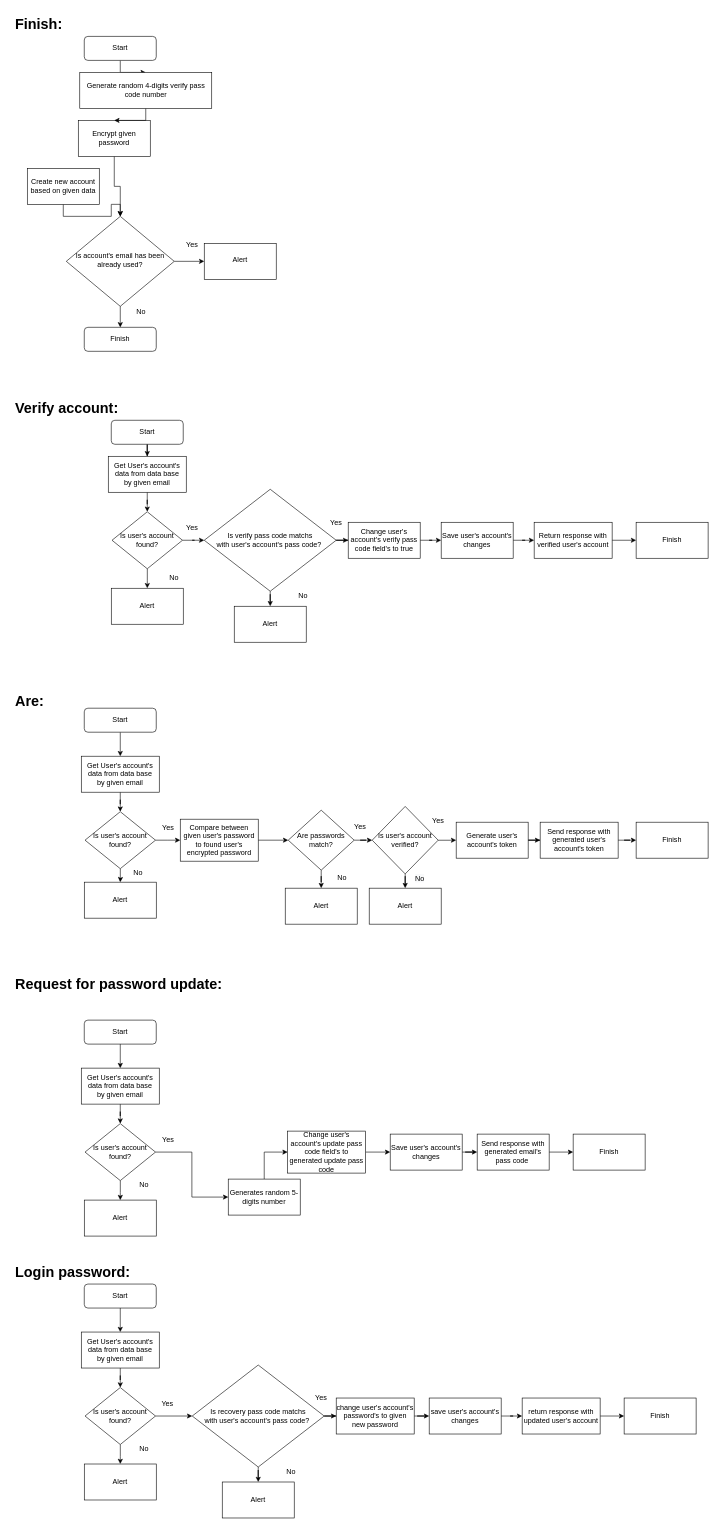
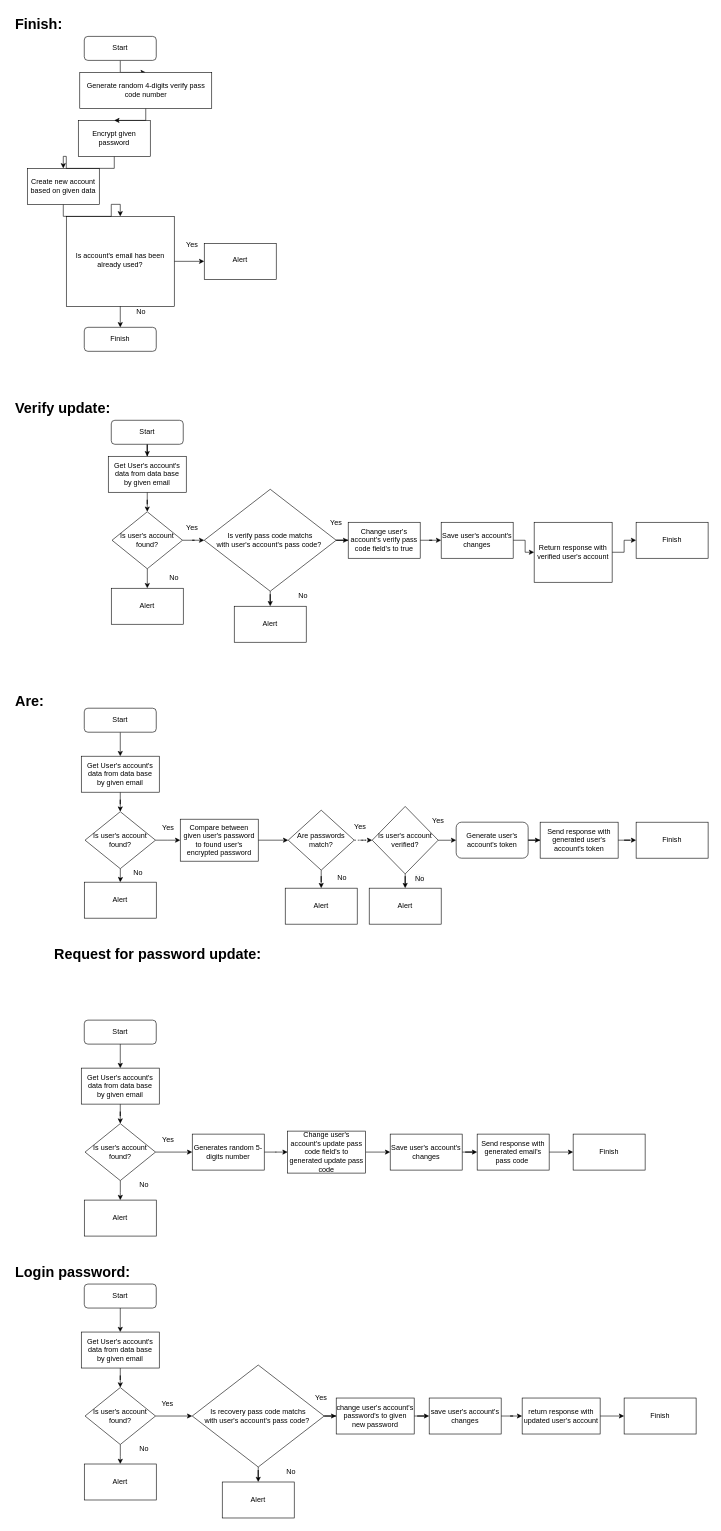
edge "Encrypt given password" -> "Is account's email has been already used?": now "Encrypt given password" -> "Create new account based on given data"
node "Is account's email has been already used?": shape diamond -> rectangle
node "Verify account:": label "Verify account:" -> "Verify update:"
node "Return response with verified user's account": size 78x36 -> 78x60
edge "Are passwords match?" -> "Is user's account verified?": style solid -> dashed
node "Generate user's account's token": shape rectangle -> rounded rectangle
node "Request for password update:": moved (123, 984) -> (162, 954)
node "Generates random 5- digits number": moved (264, 1197) -> (228, 1152)
